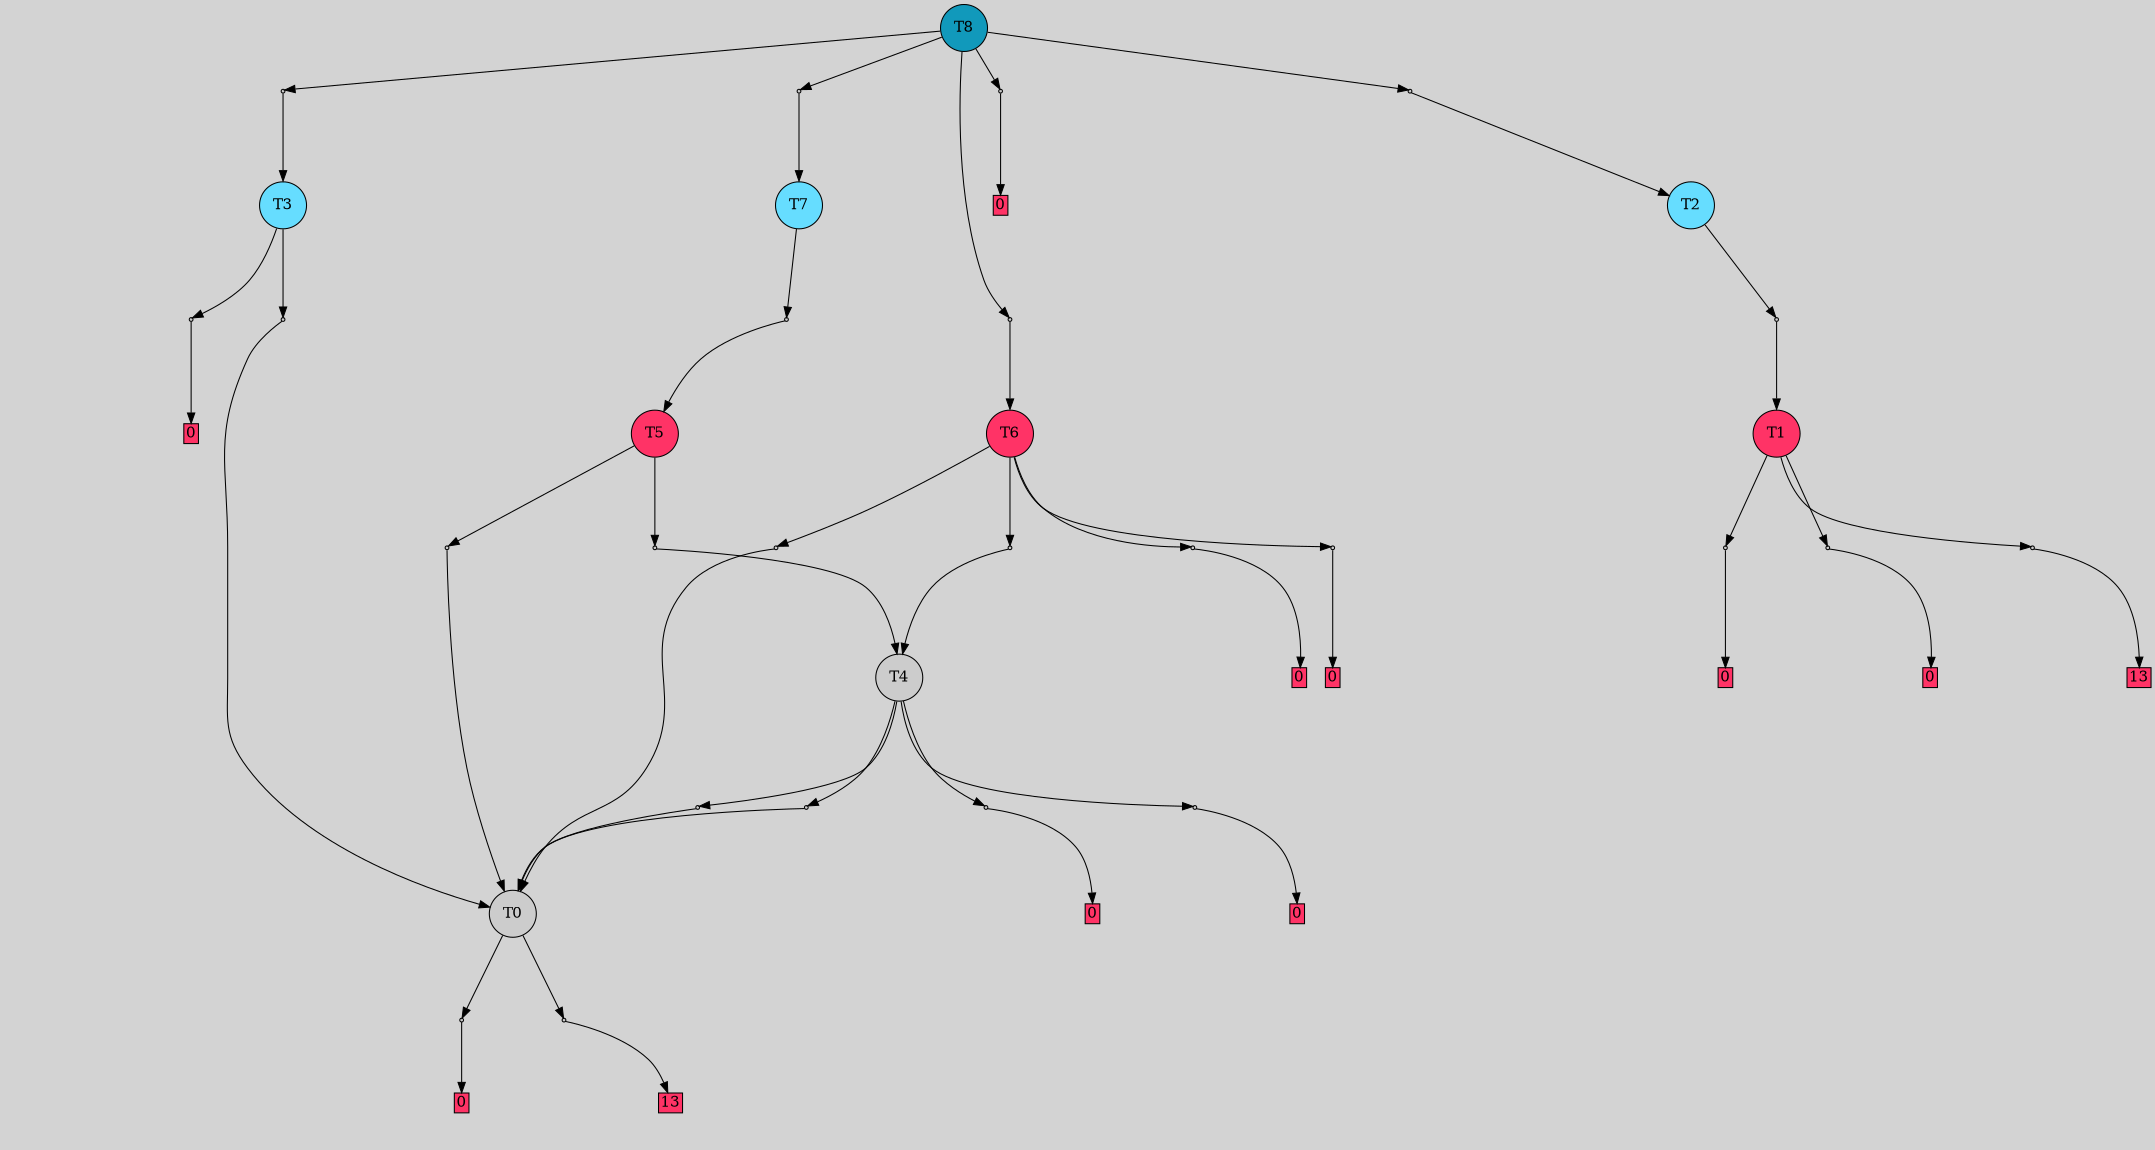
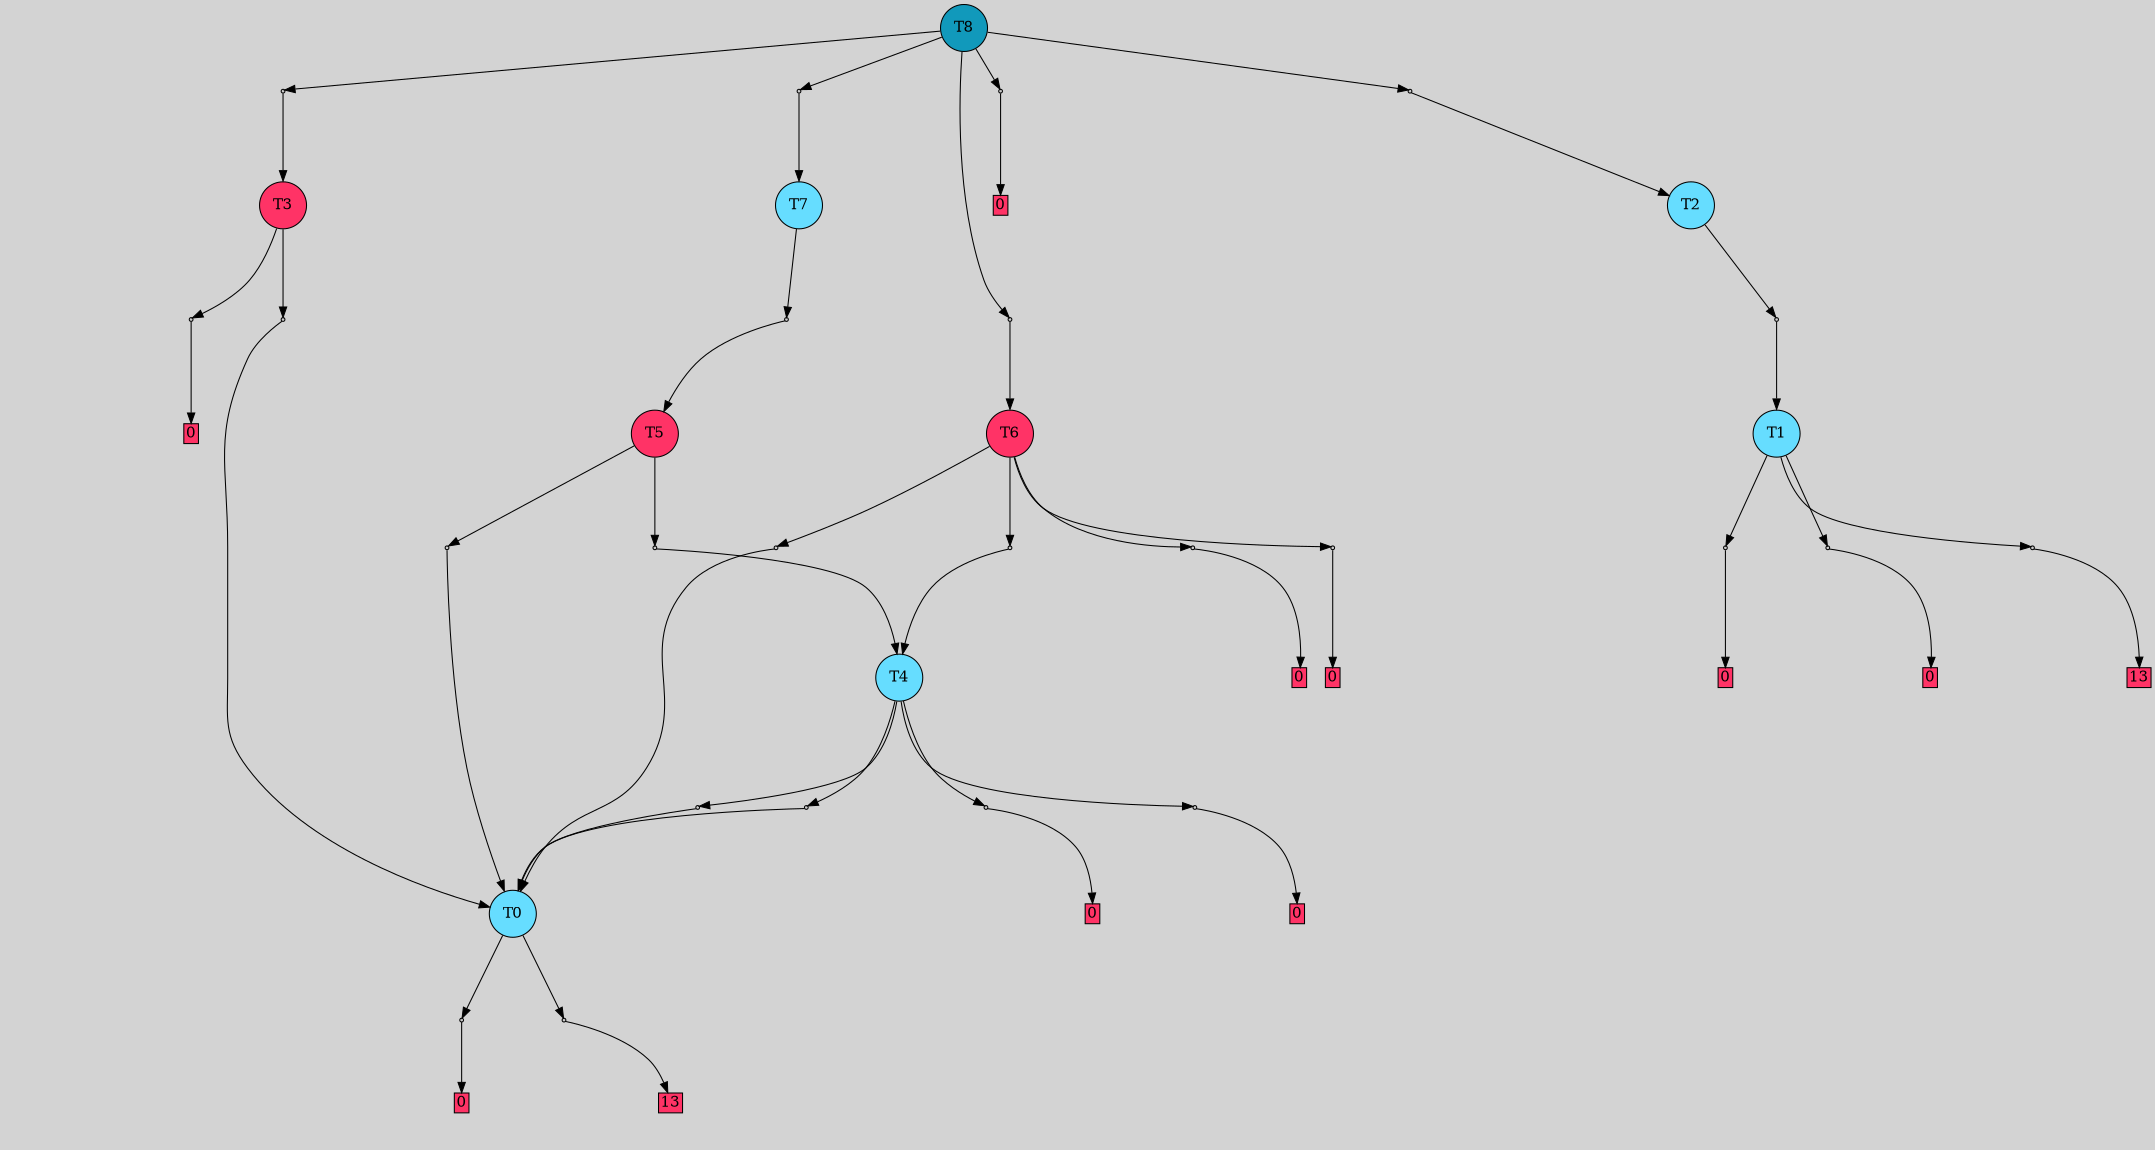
node "T3": fillcolor #66ddff -> #ff3366
node "T1": fillcolor #ff3366 -> #66ddff
node "T4": fillcolor #cccccc -> #66ddff
node "T0": fillcolor #cccccc -> #66ddff
